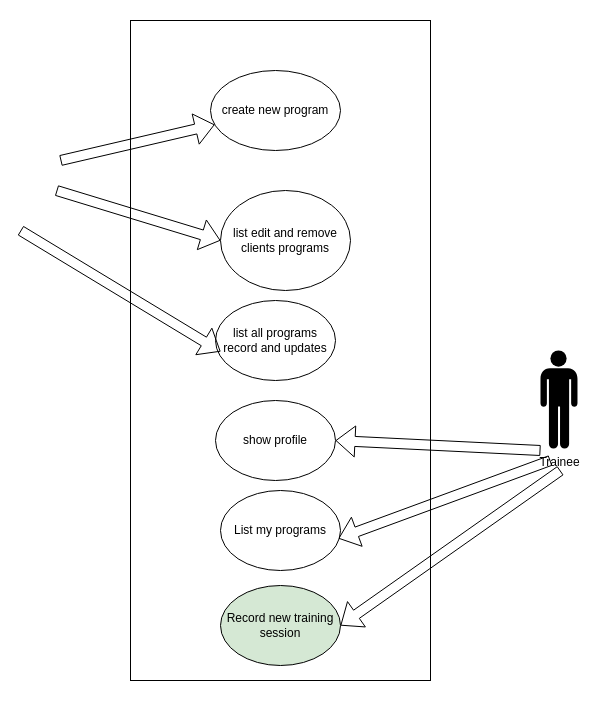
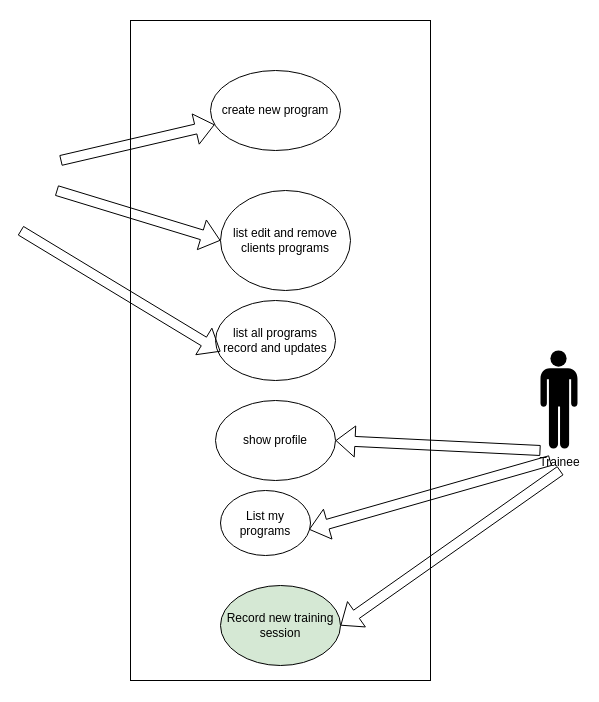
node "List my programs": size 120x80 -> 90x65
